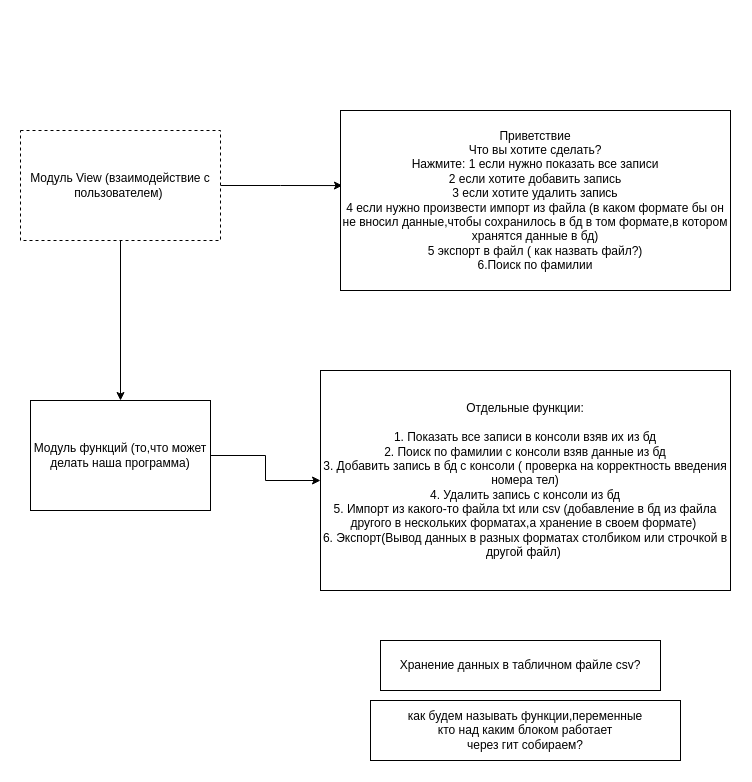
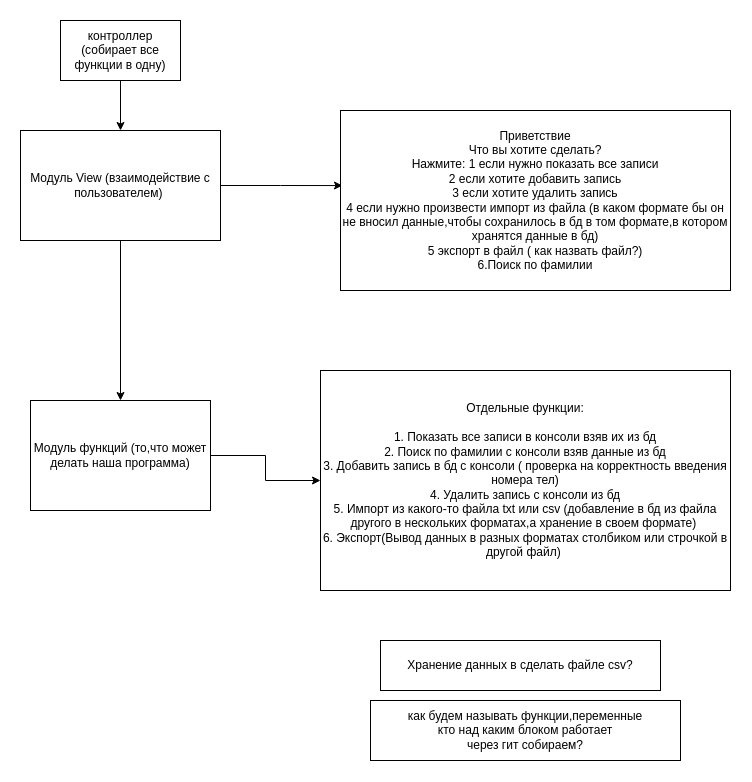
node "контроллер (собирает все функции в одну)": added
edge "контроллер (собирает все функции в одну)" -> "Модуль View (взаимодействие с пользователем)": added
node "Модуль View (взаимодействие с пользователем)": style dashed -> solid
node "Хранение данных в табличном файле csv?": label "Хранение данных в табличном файле csv?" -> "Хранение данных в сделать файле csv?"
